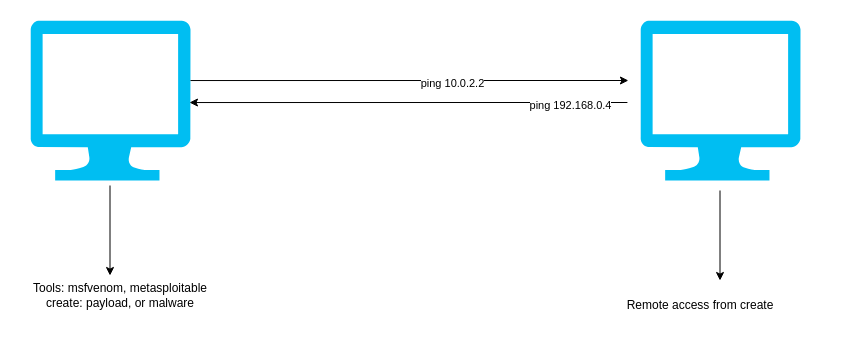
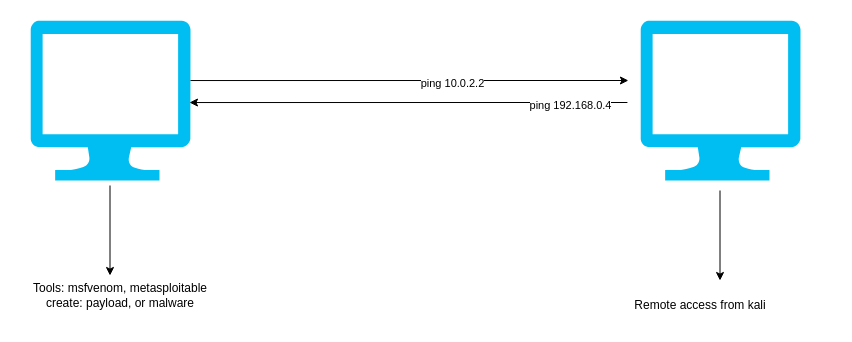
node "Remote access from create": label "Remote access from create" -> "Remote access from kali"
